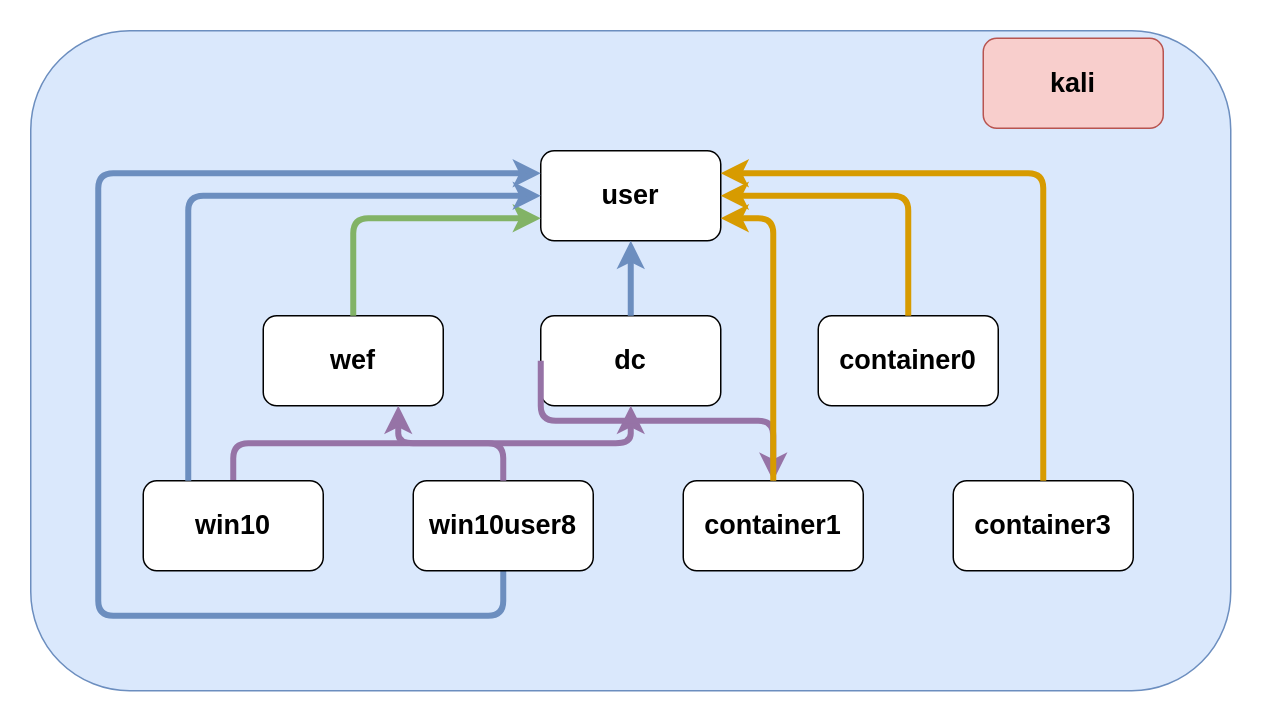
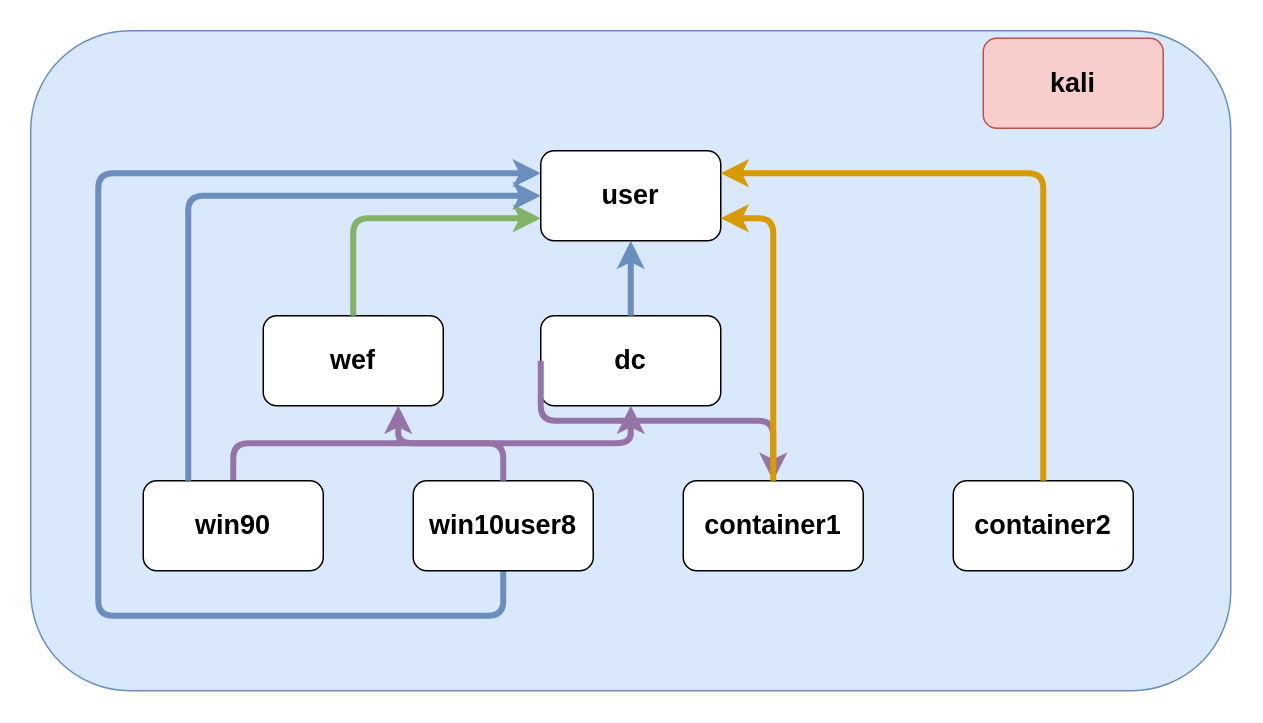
edge "container0" -> "user": removed
node "container0": removed
node "win10": label "win10" -> "win90"
node "container3": label "container3" -> "container2"
